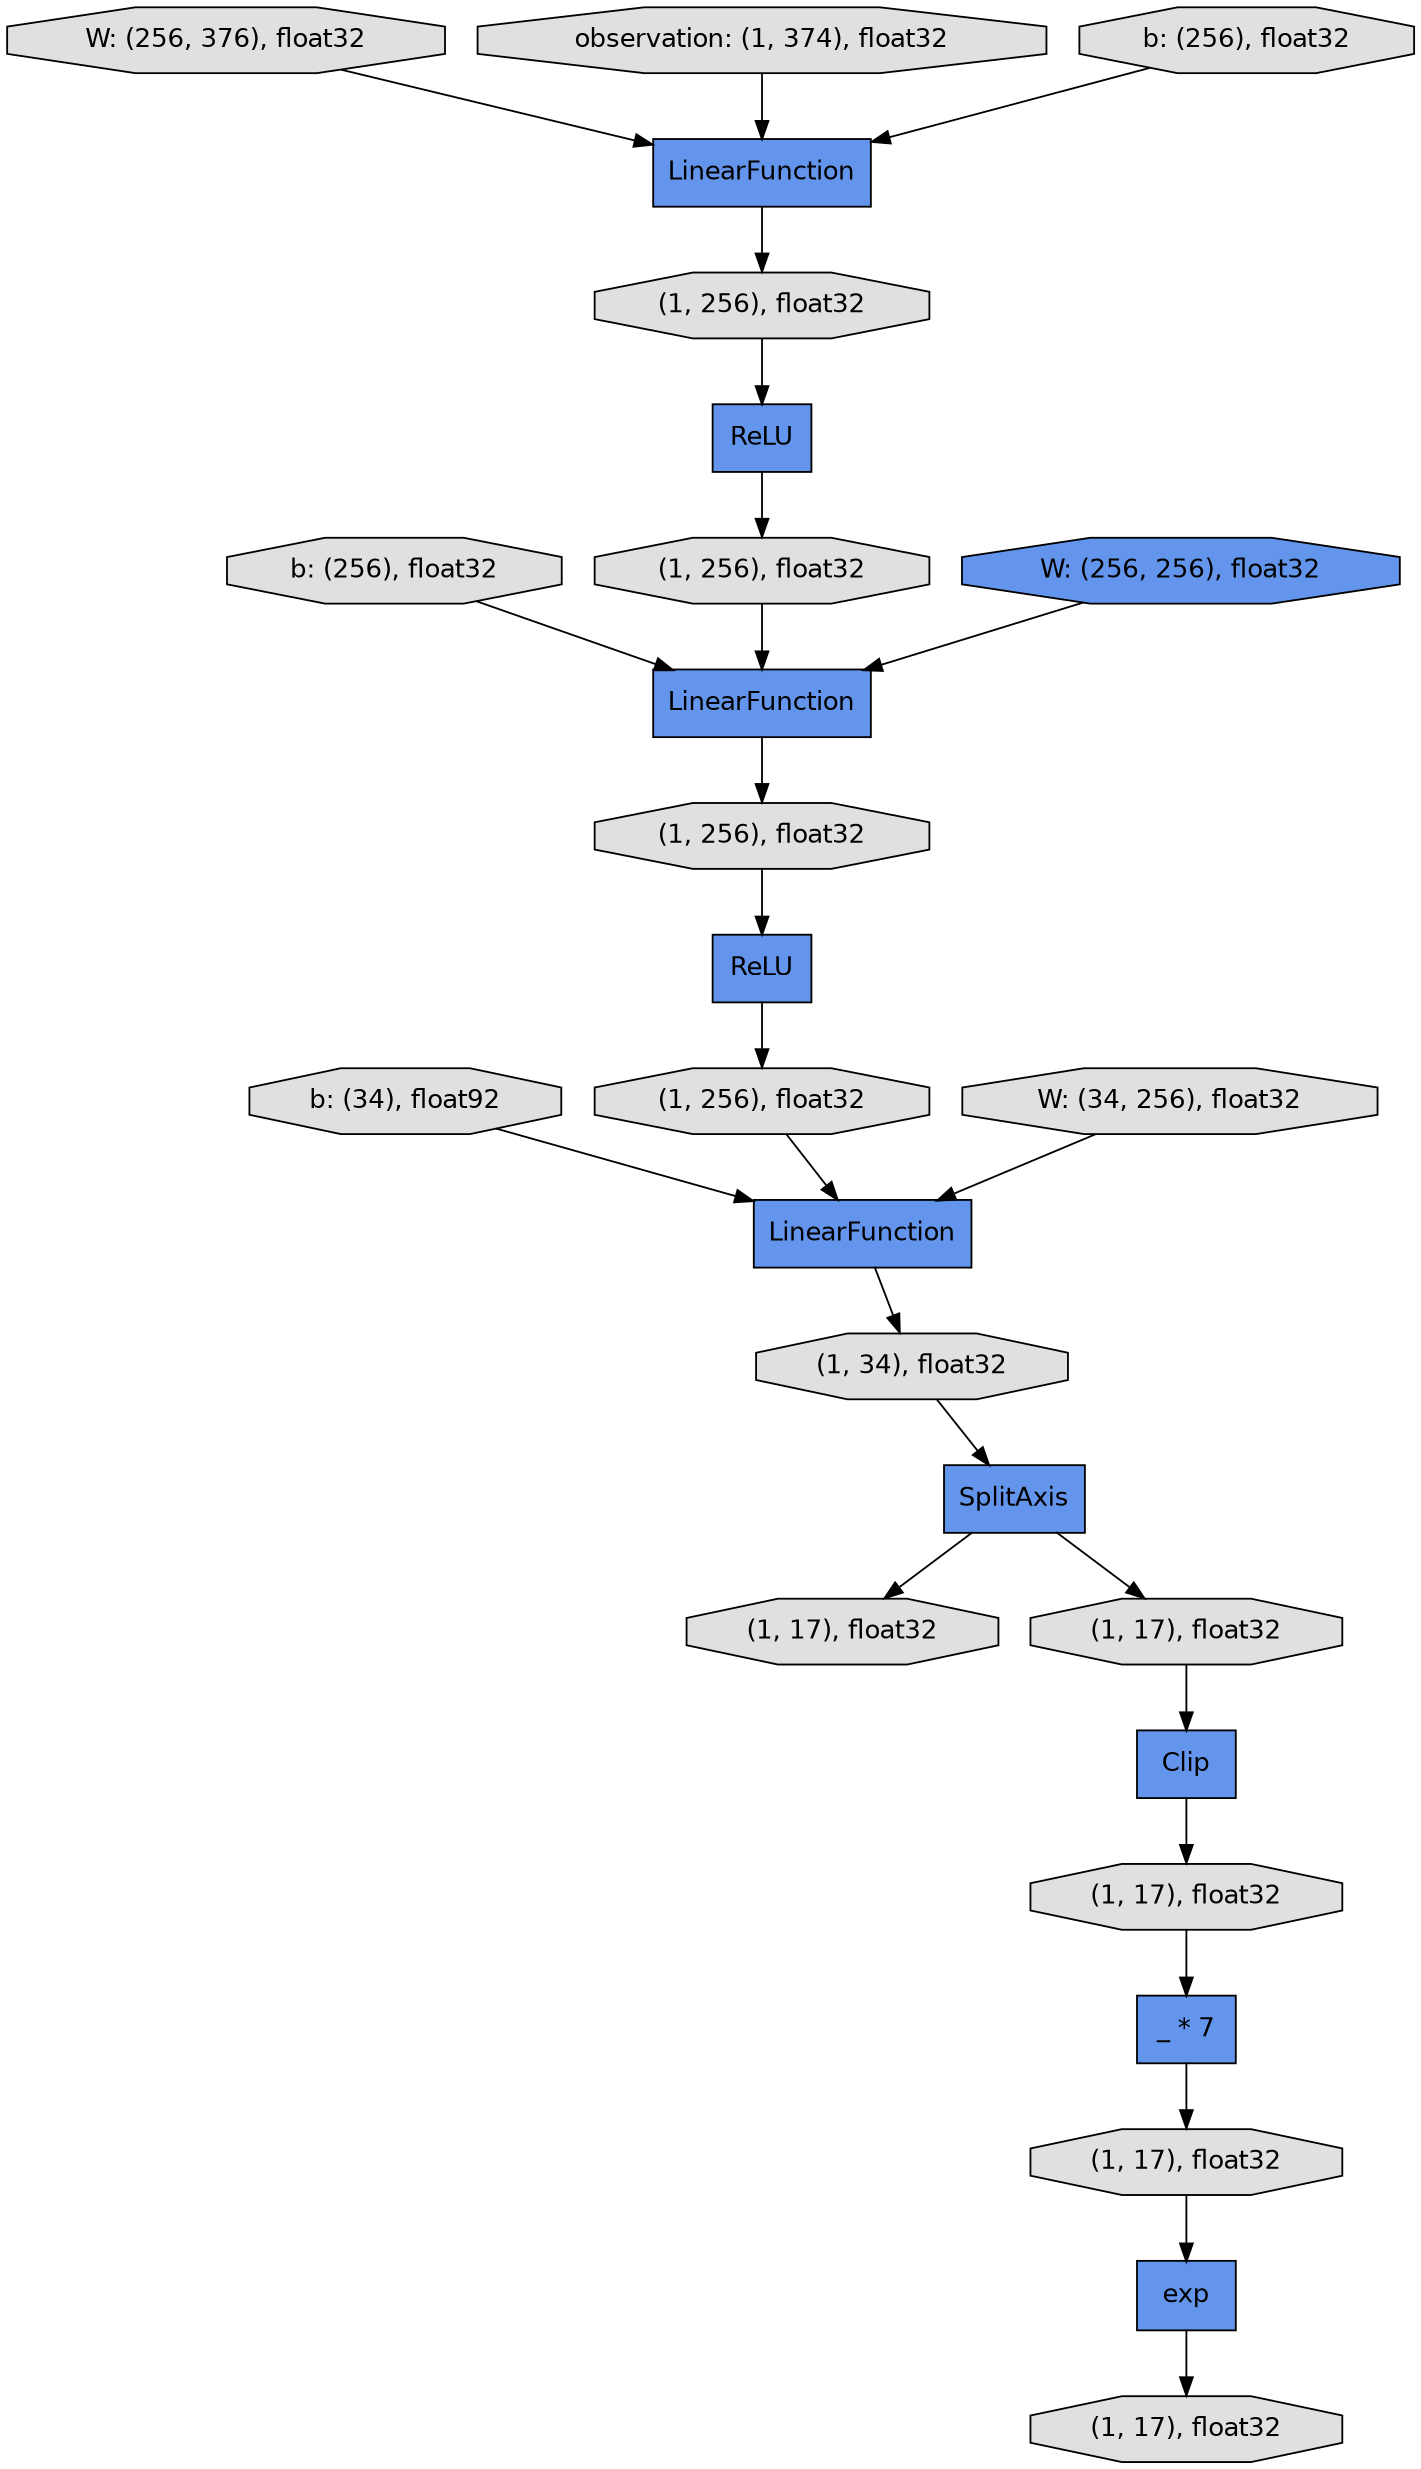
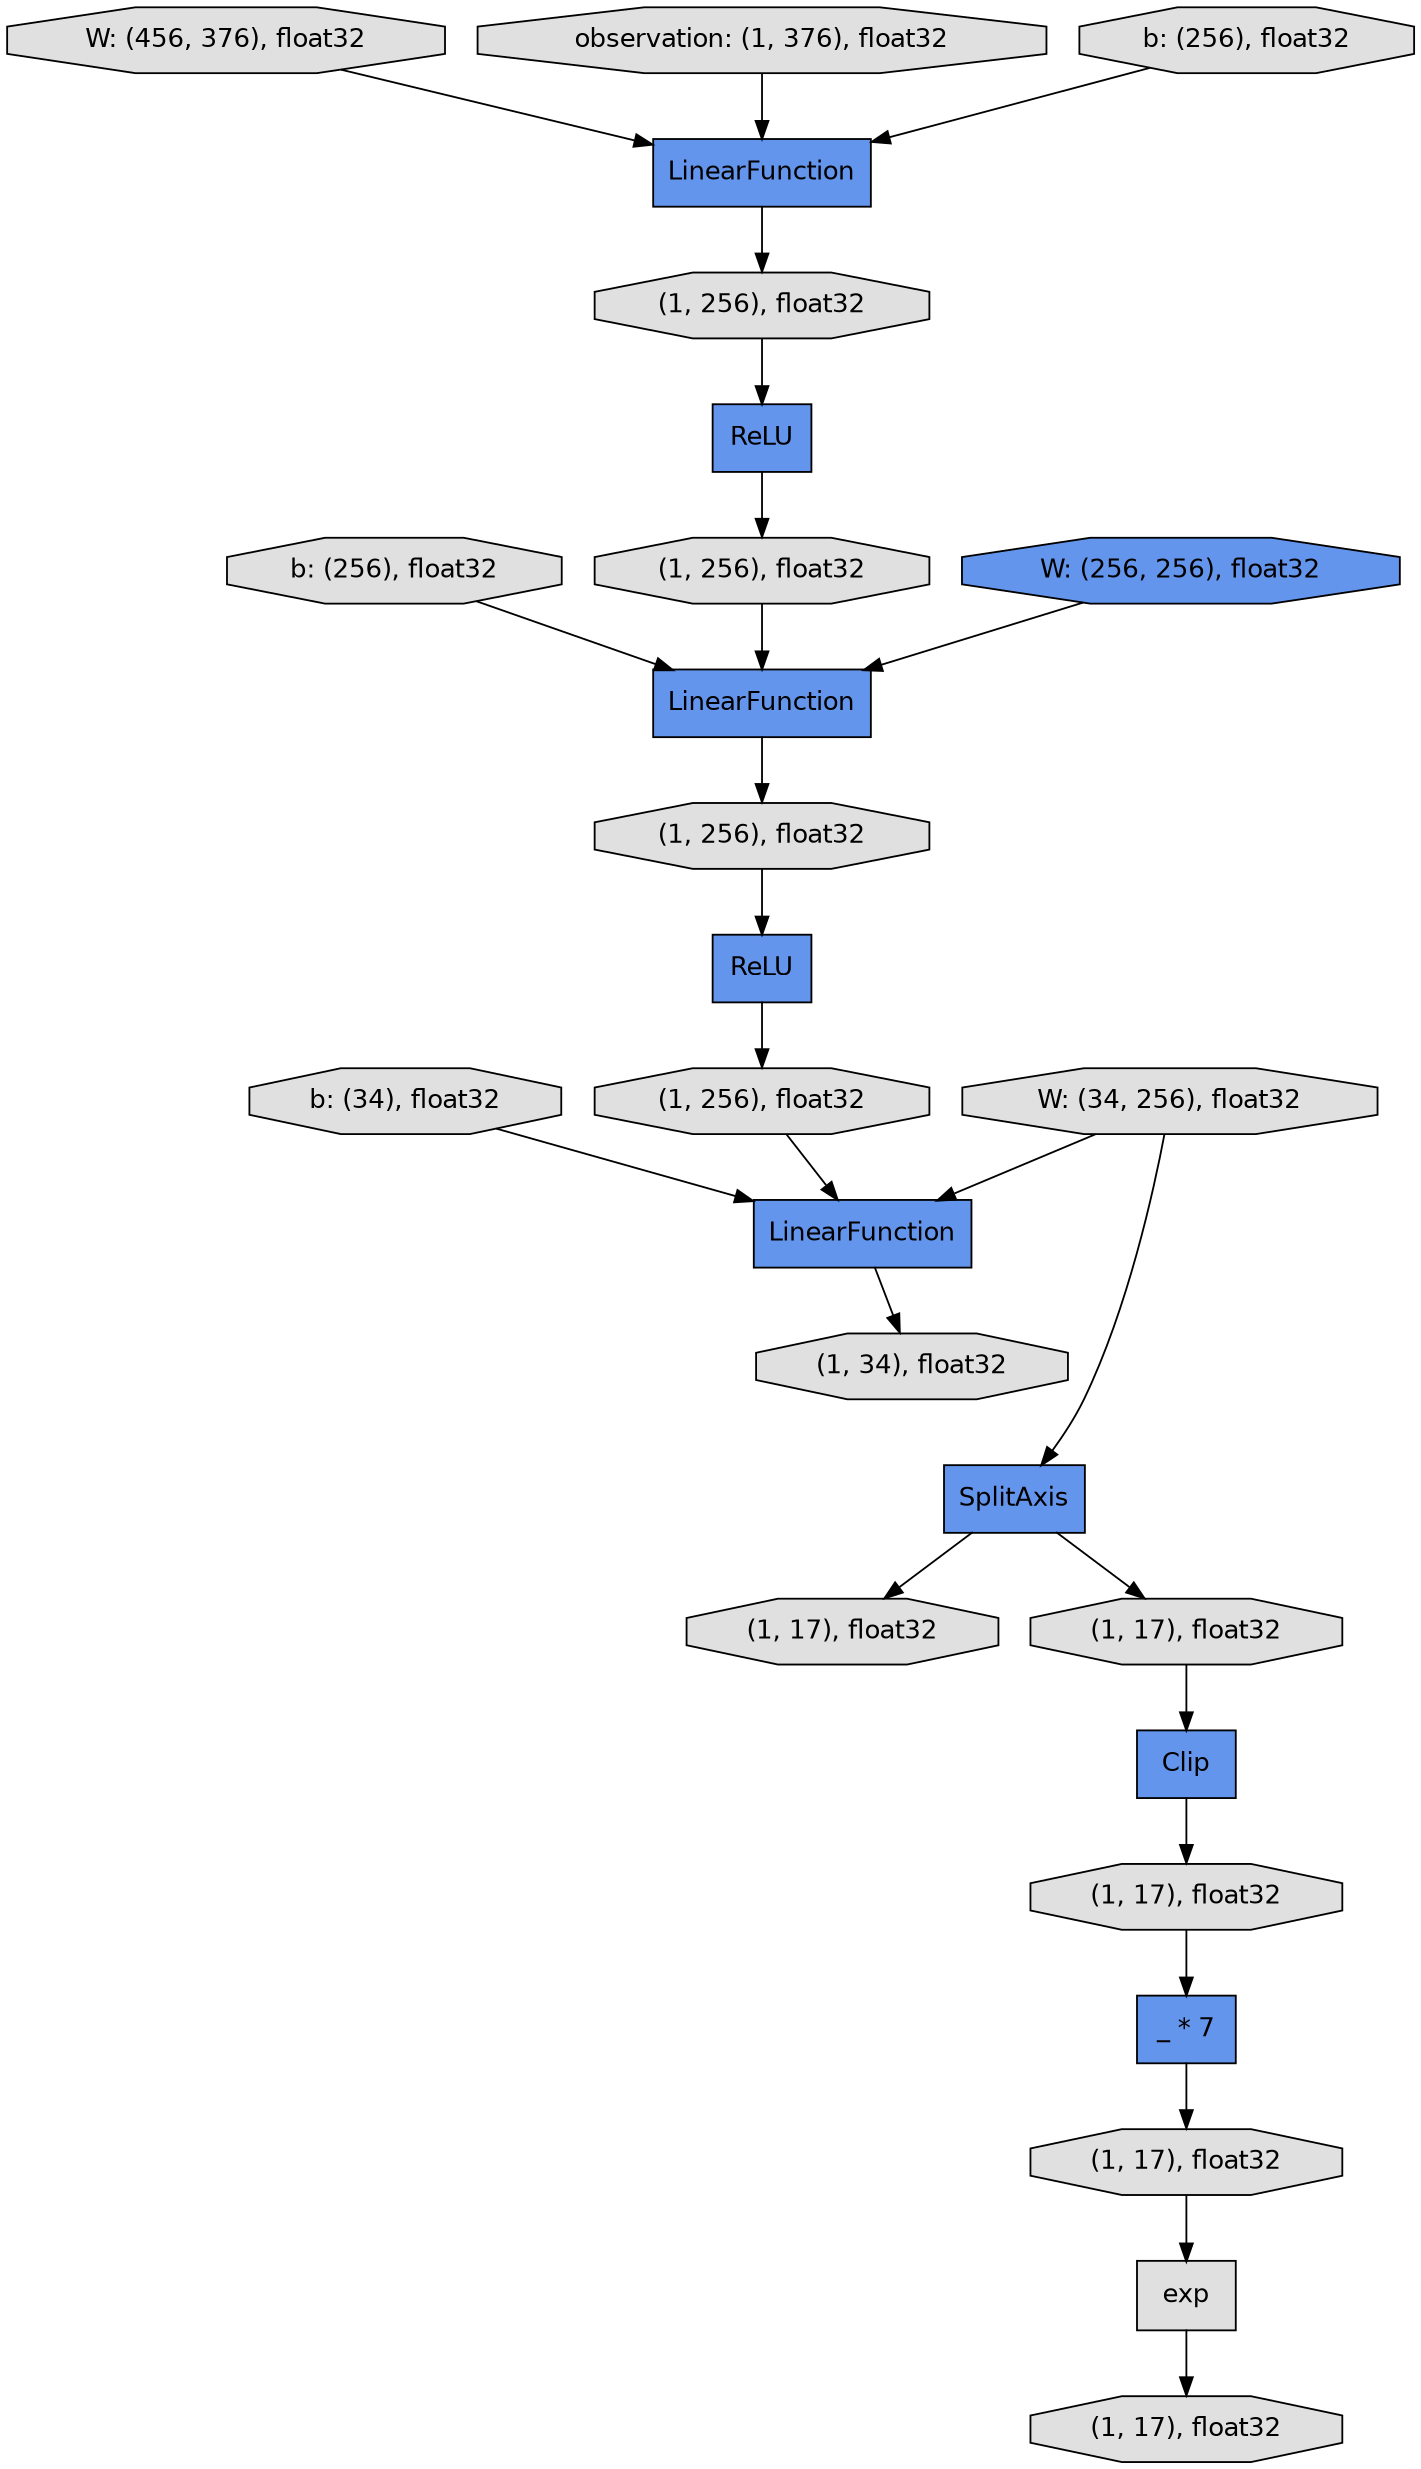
node "W: (256, 376), float32": label "W: (256, 376), float32" -> "W: (456, 376), float32"
node "observation: (1, 374), float32": label "observation: (1, 374), float32" -> "observation: (1, 376), float32"
node "b: (34), float92": label "b: (34), float92" -> "b: (34), float32"
edge "(1, 34), float32" -> "SplitAxis": now "W: (34, 256), float32" -> "SplitAxis"
node "exp": fillcolor #6495ed -> #e0e0e0
